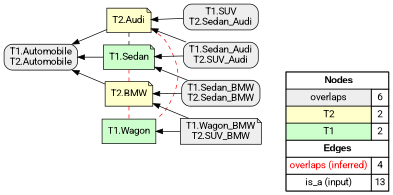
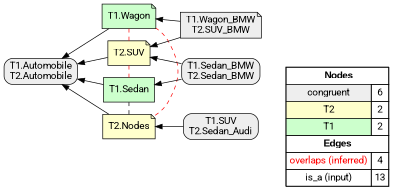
node "T2.Audi": label "T2.Audi" -> "T2.Nodes"
edge "T1.Wagon" -> "T1.Automobile T2.Automobile": added
node "T1.Sedan_Audi T2.SUV_Audi": removed
node "T1.Sedan": shape note -> box
node "T2.BMW": label "T2.BMW" -> "T2.SUV"
node "Nodes": text "overlaps" -> "congruent"
node "T1.Wagon": shape box -> note
